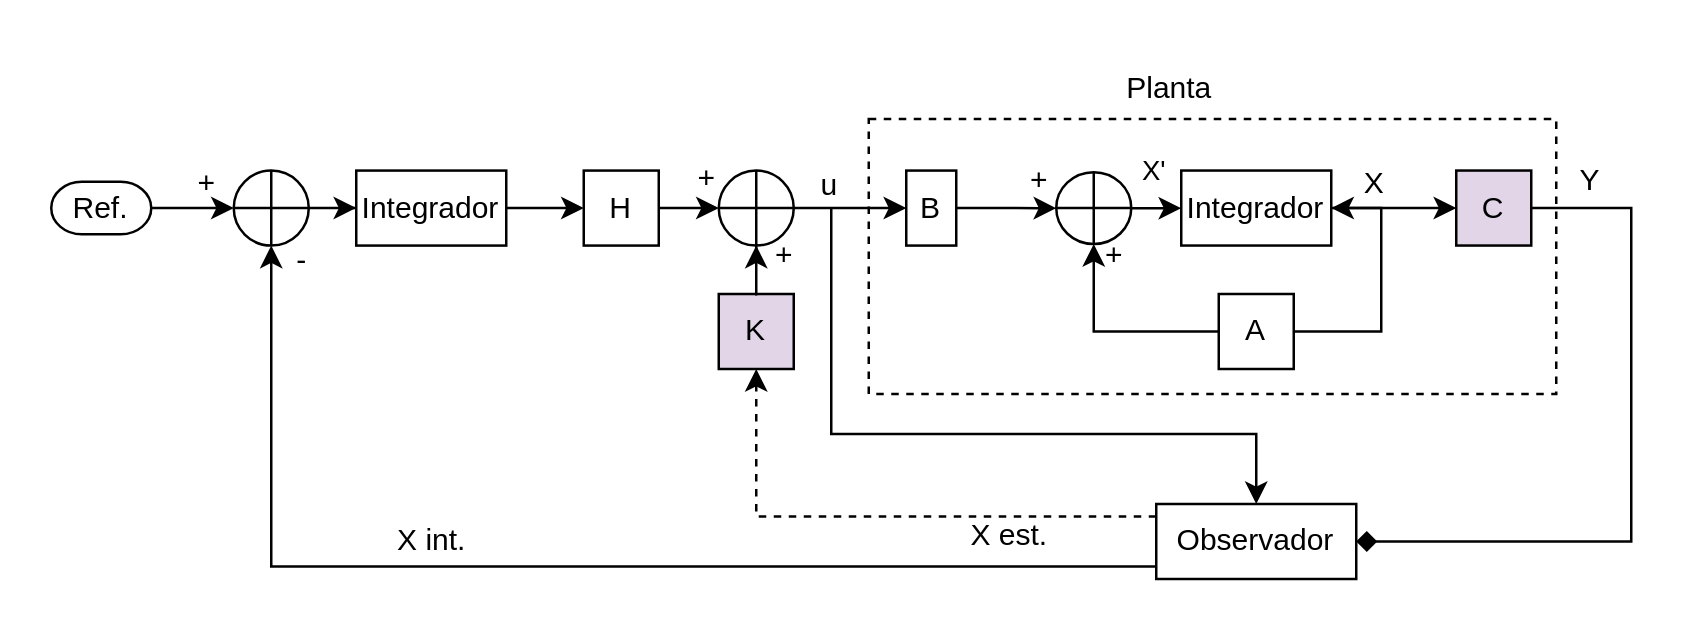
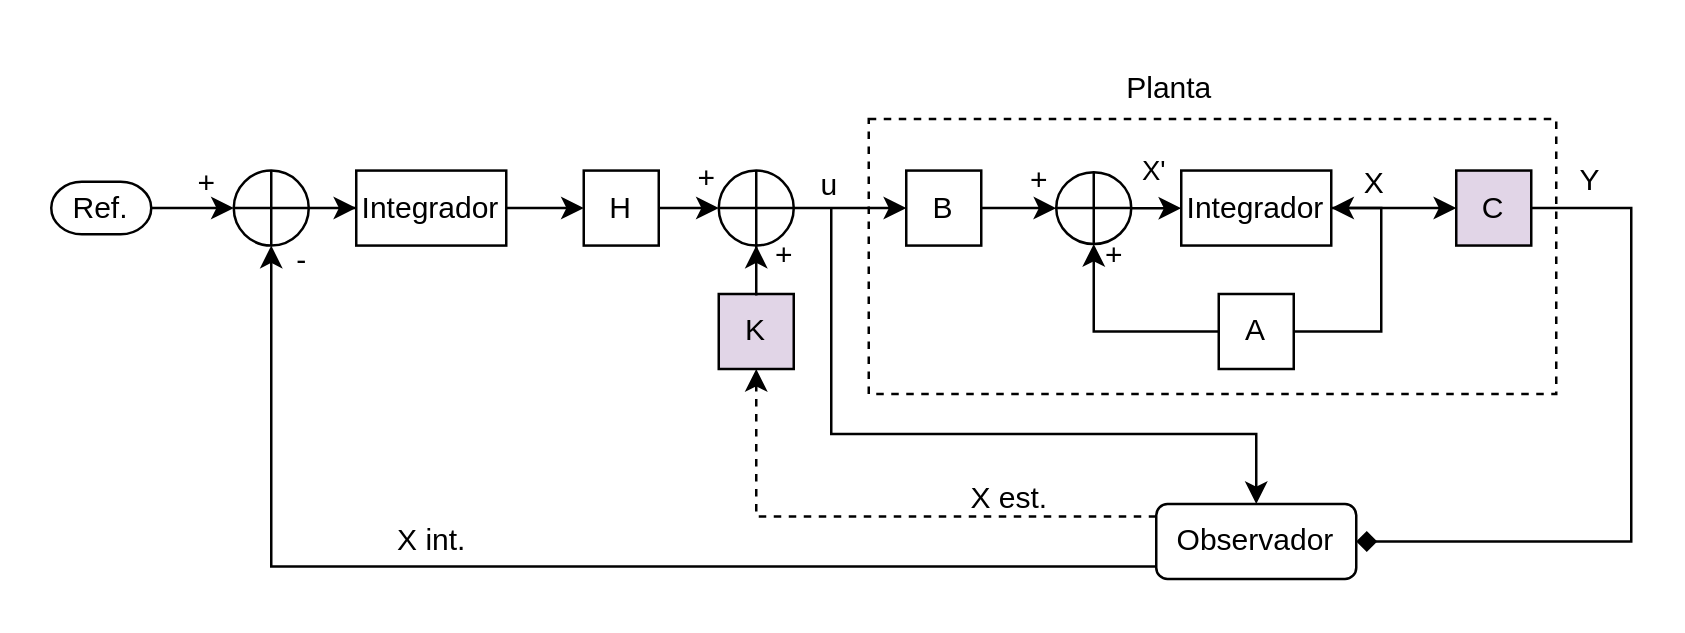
node "B": size 50x75 -> 75x75
node "X est.": moved (1009, 537) -> (1009, 500)
node "Observador": shape rectangle -> rounded rectangle
